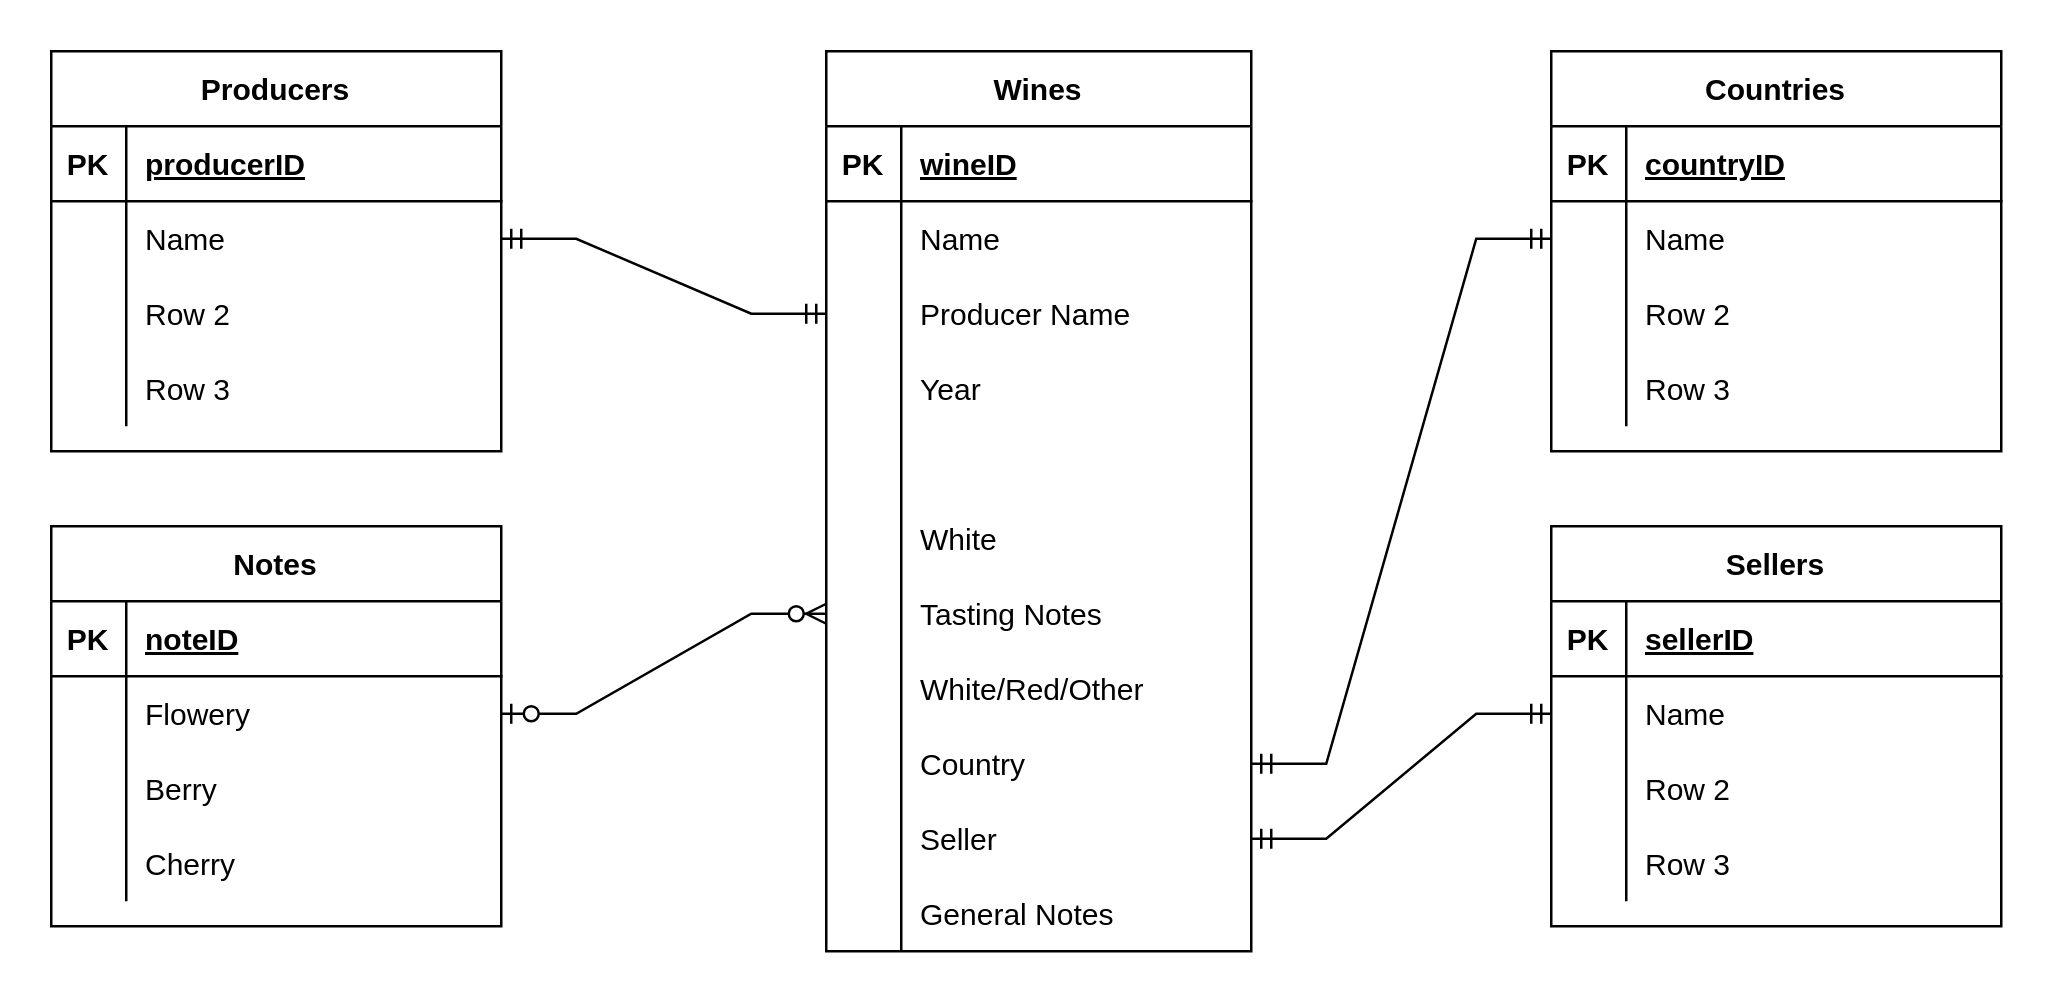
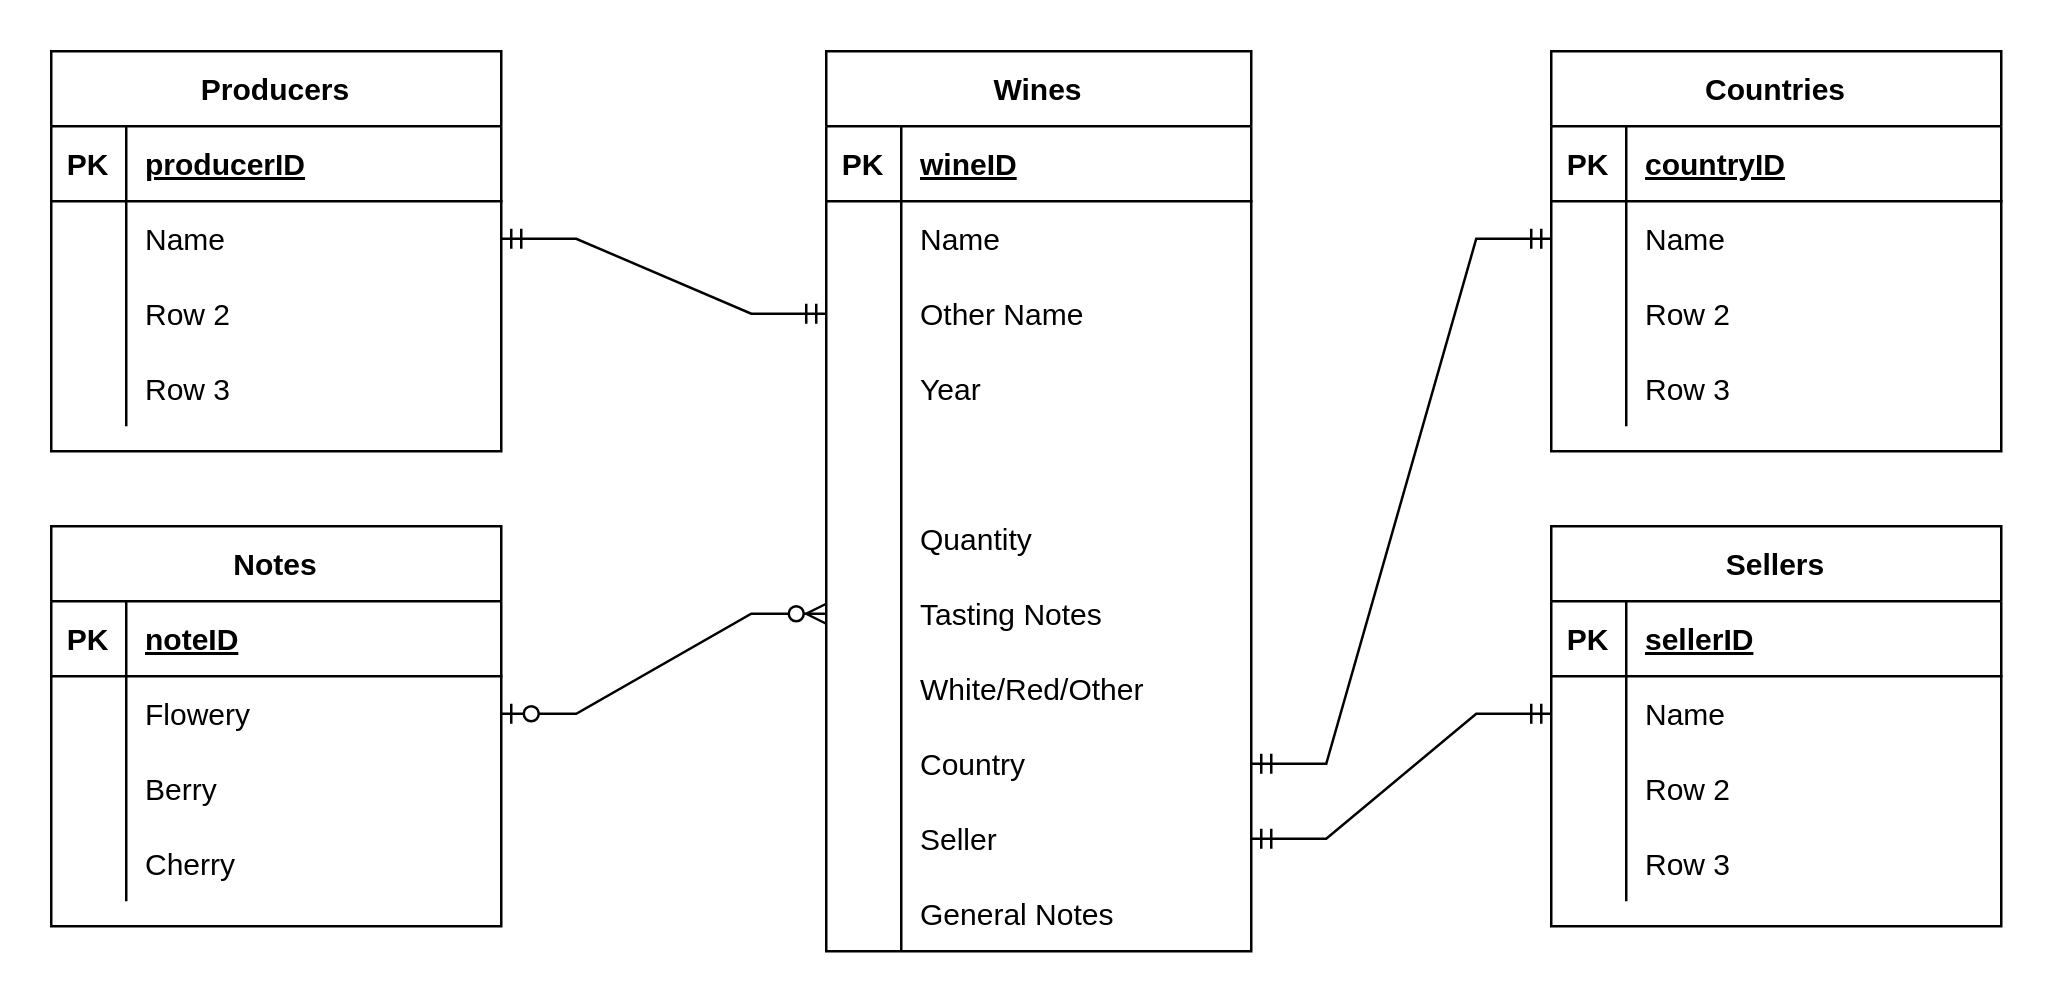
node "Producer Name": label "Producer Name" -> "Other Name"
node "White": label "White" -> "Quantity"
